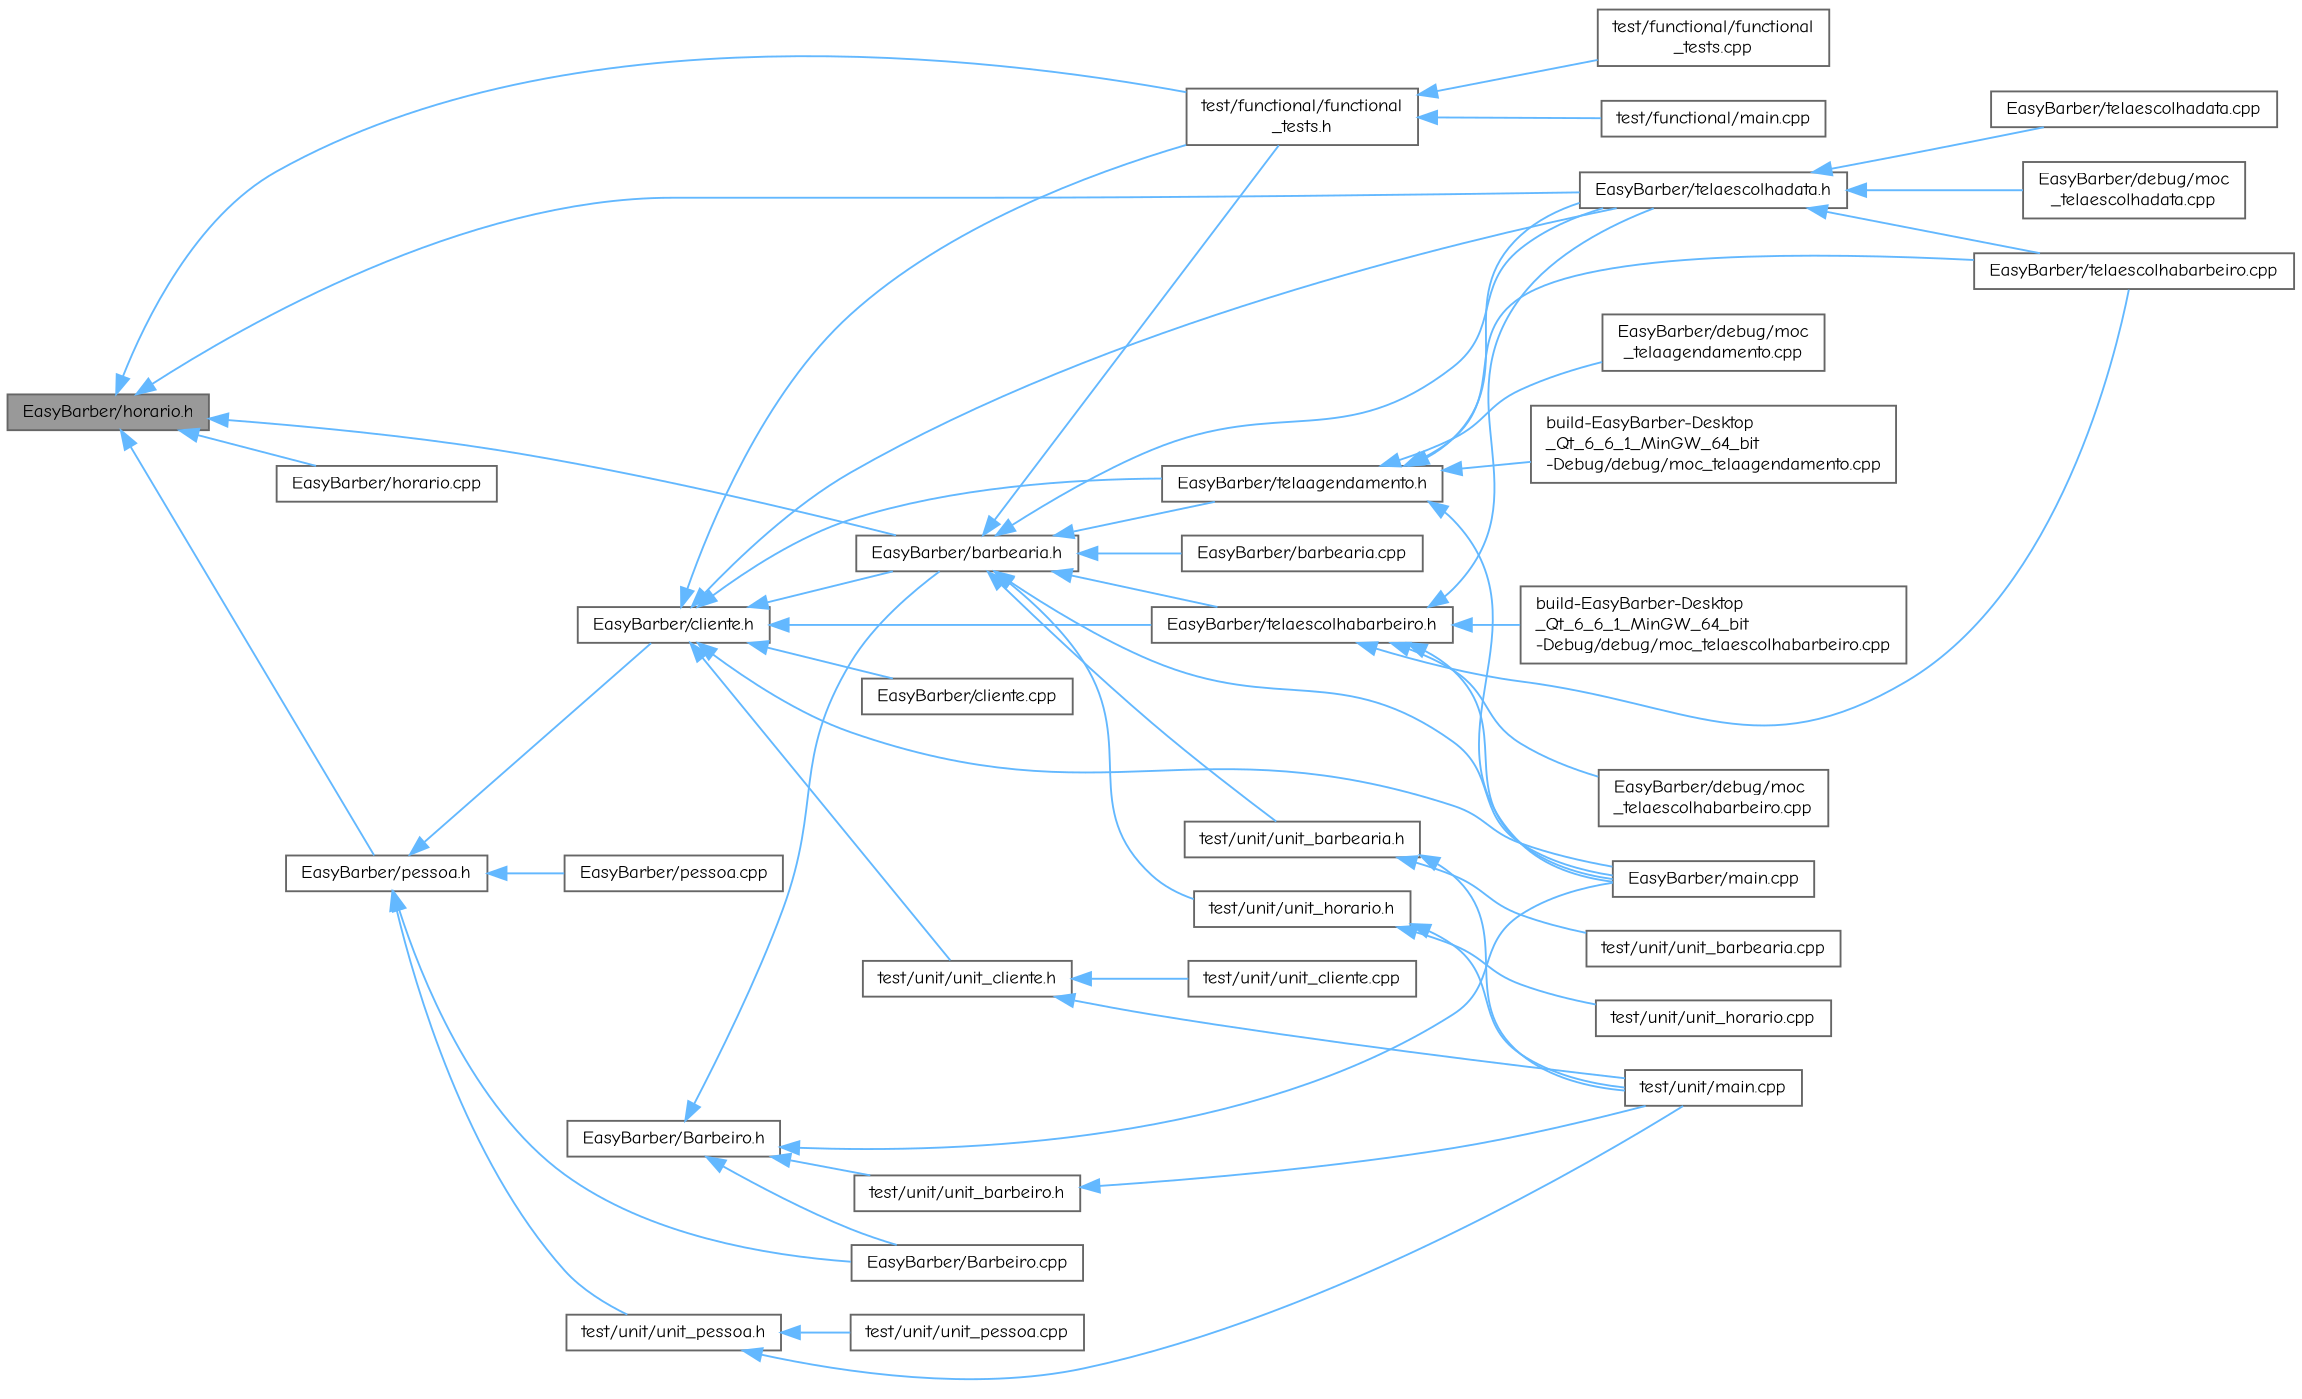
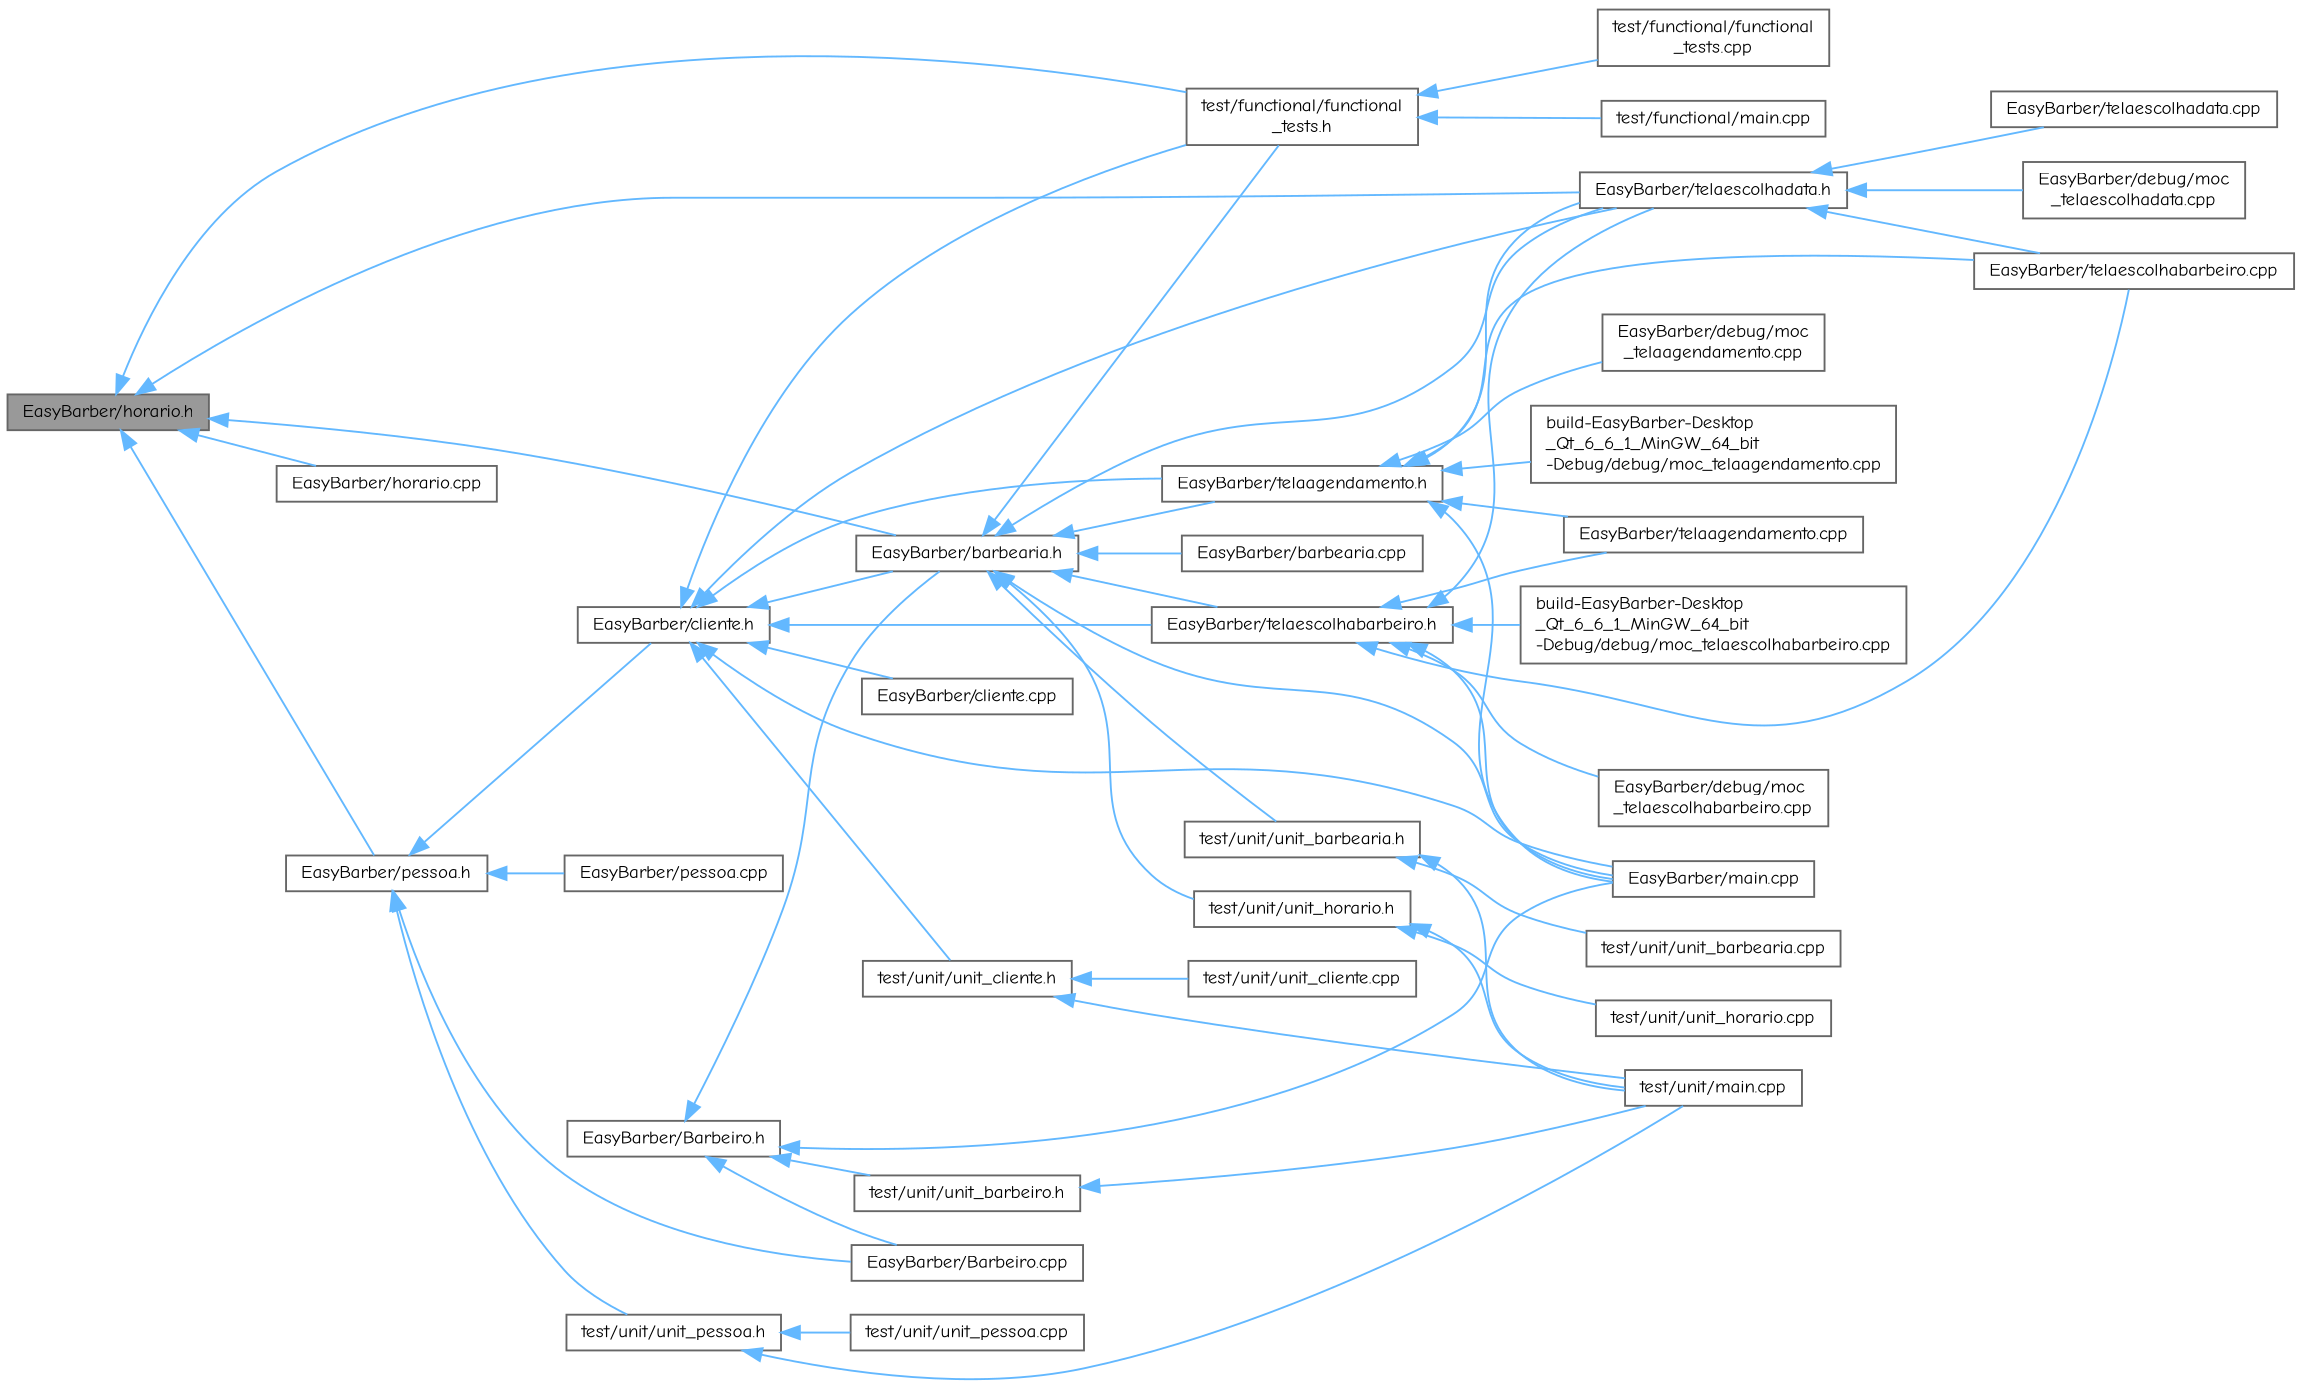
node "EasyBarber/telaagendamento.cpp": added
